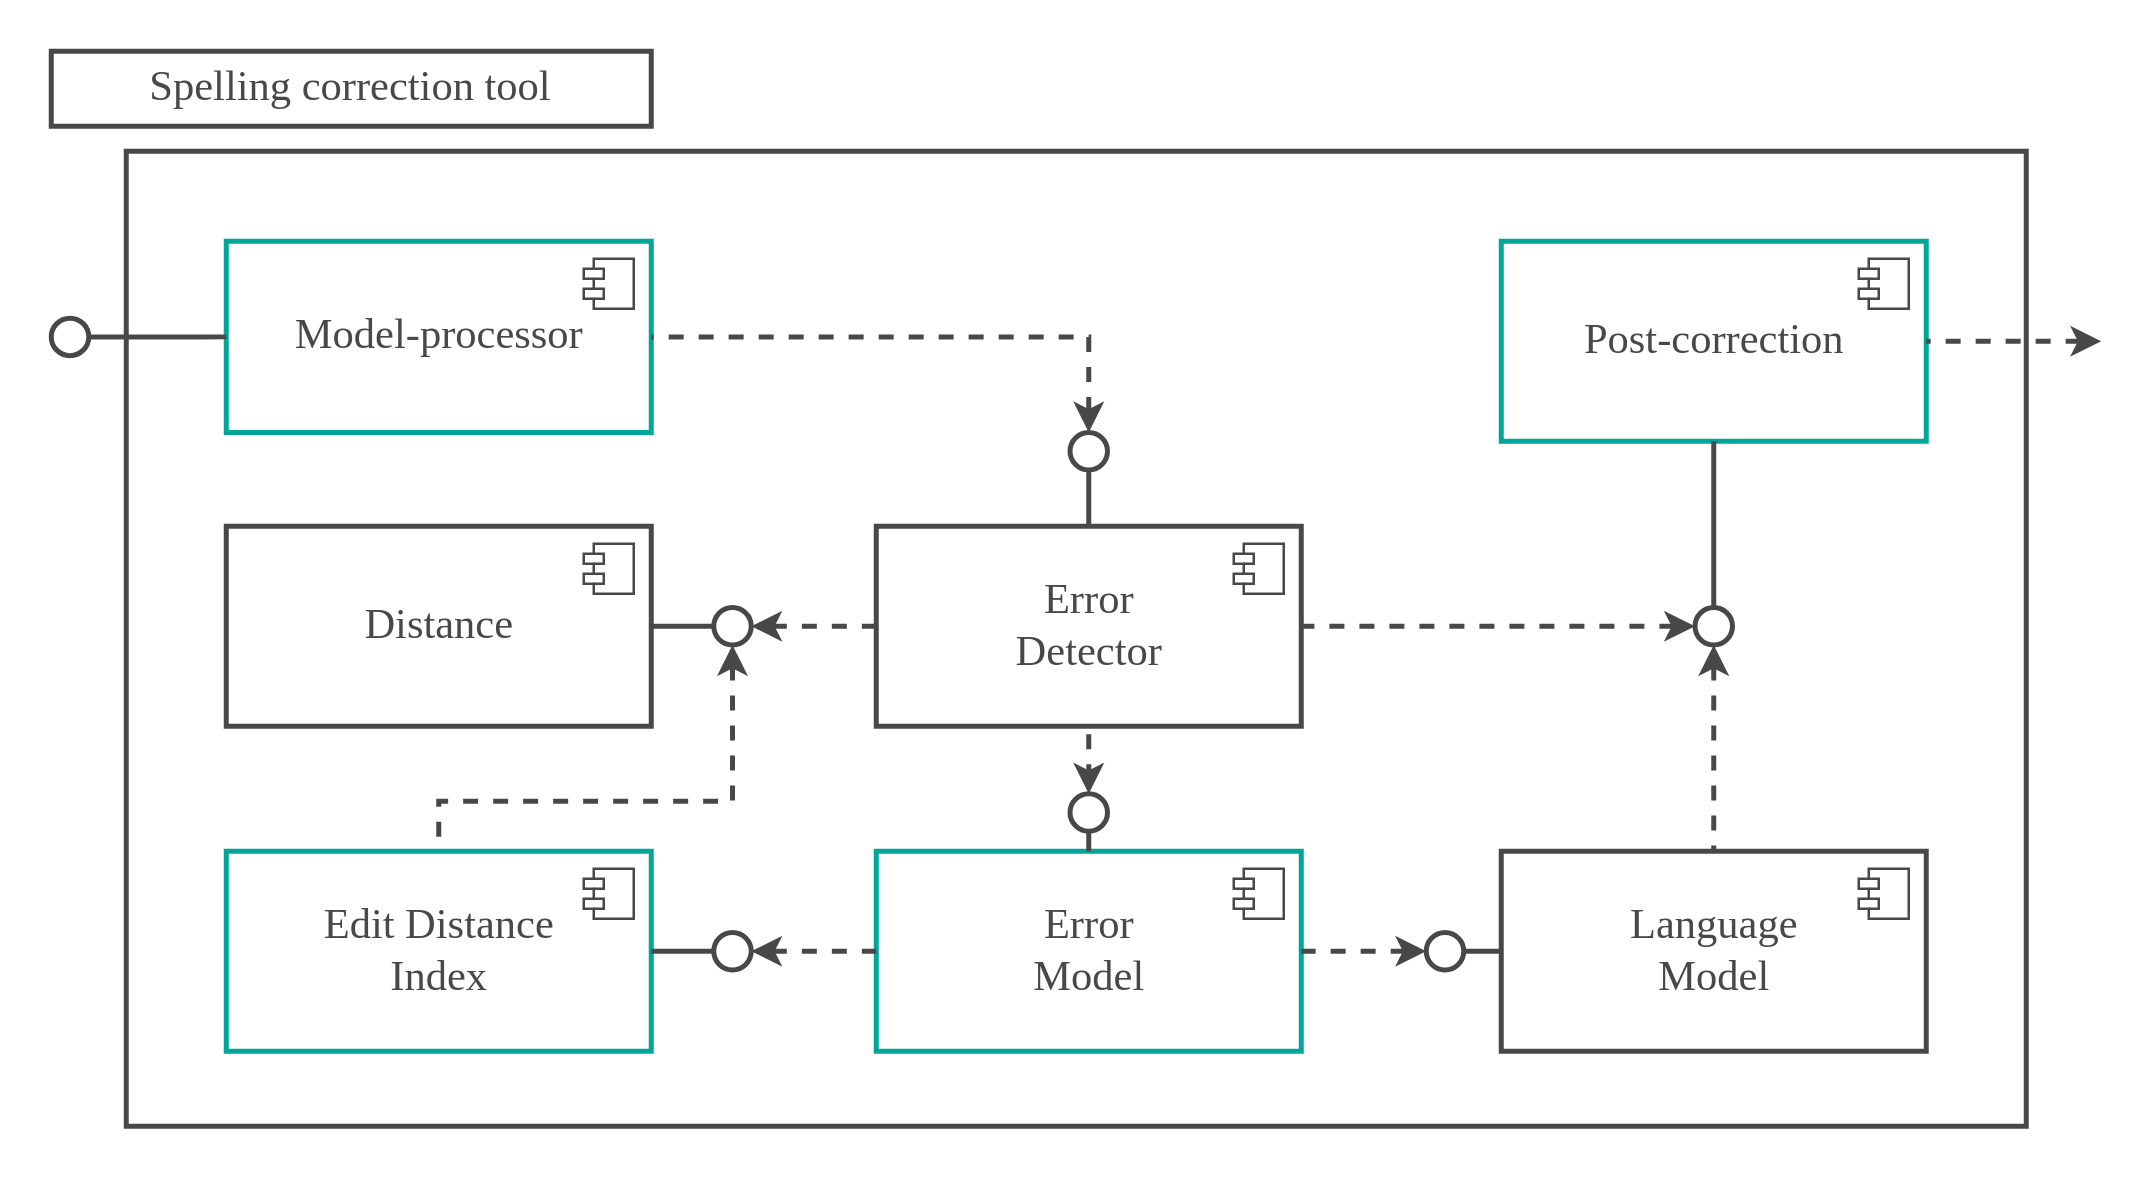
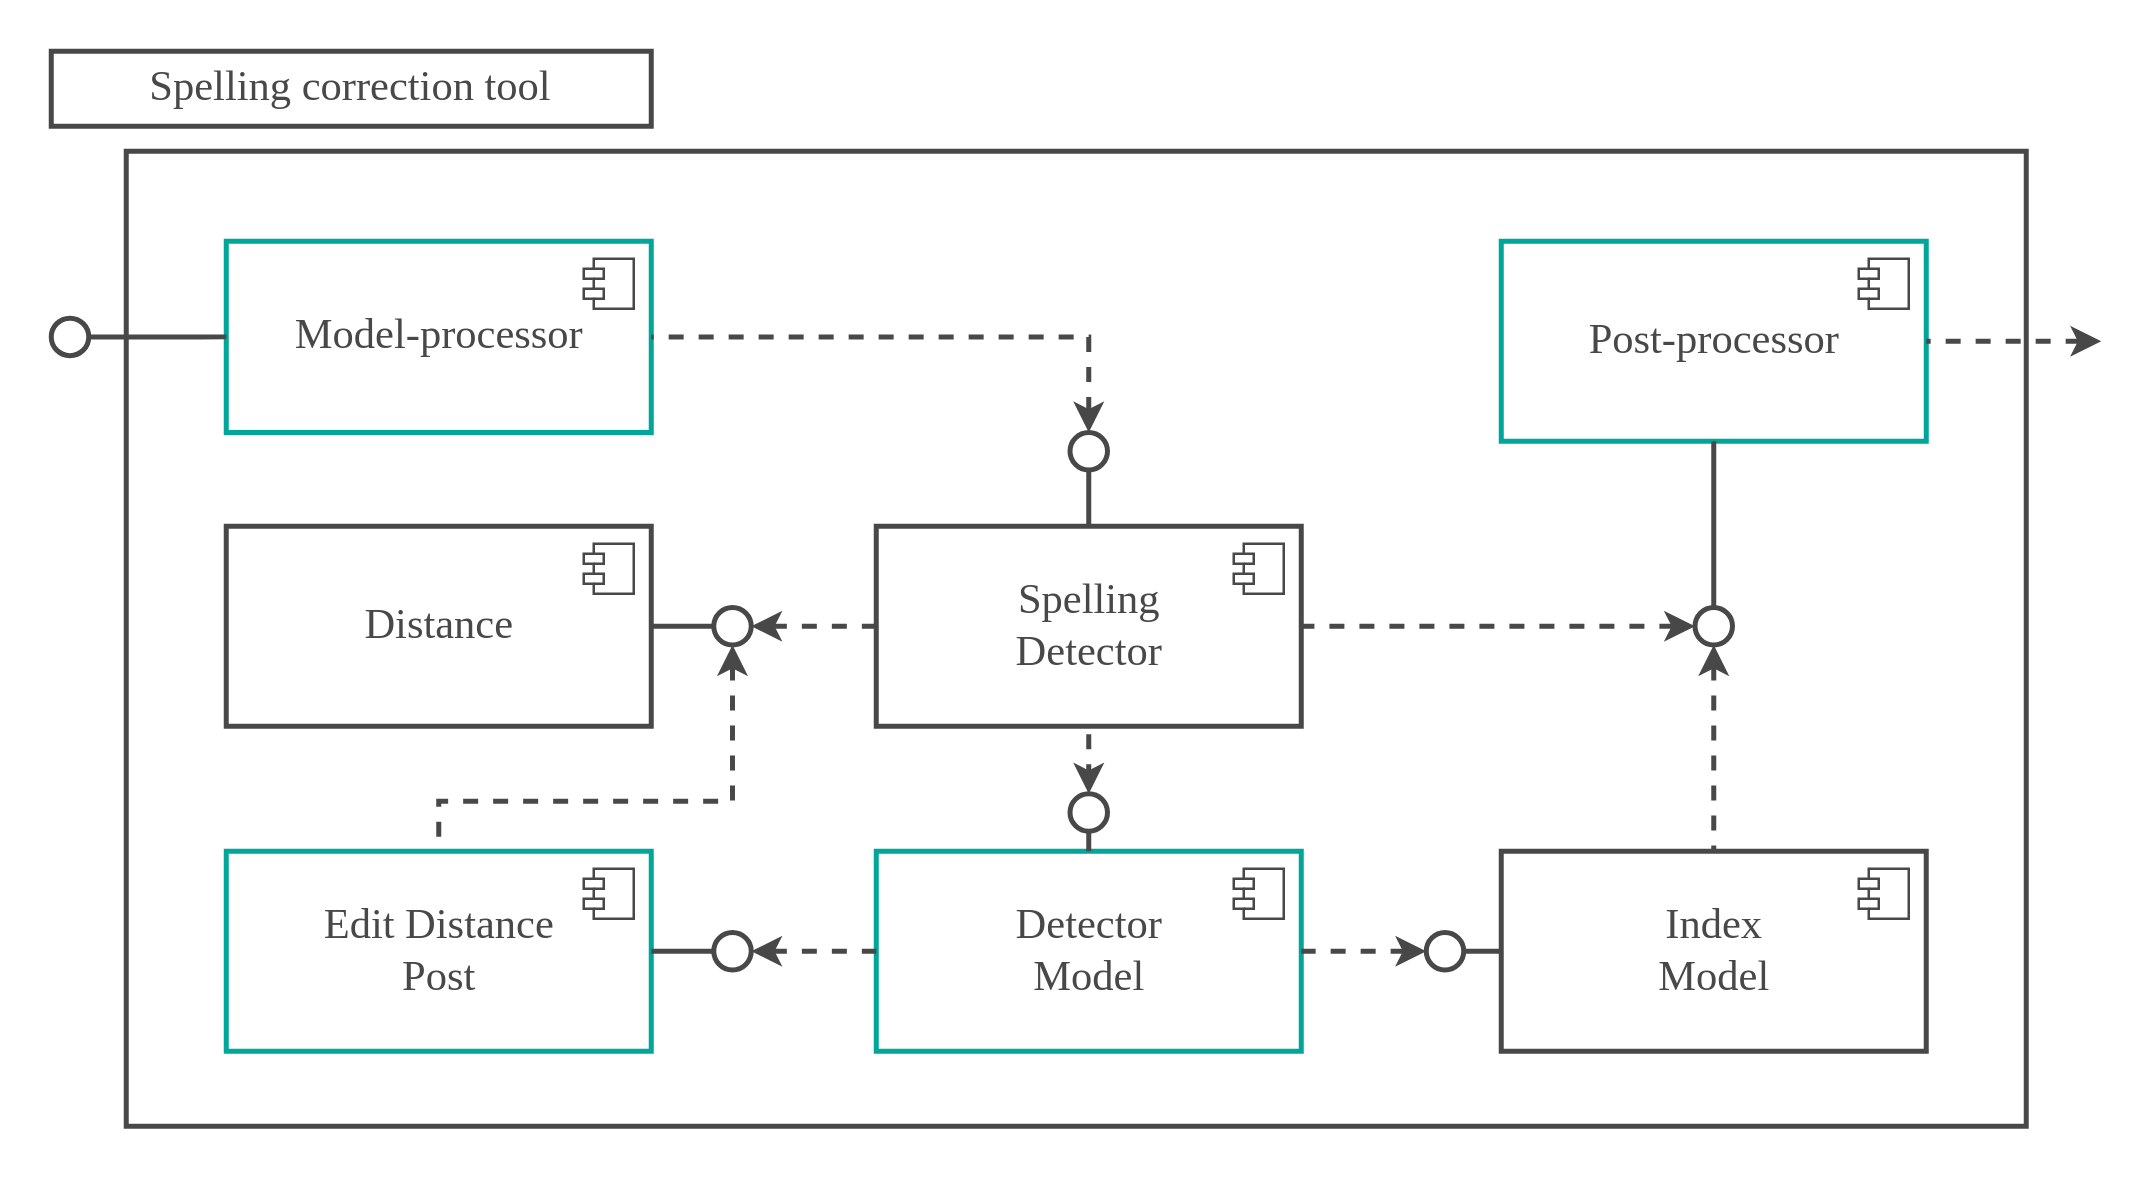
node "Post-correction": label "Post-correction" -> "Post-processor"
node "Error Detector": label "Error Detector" -> "Spelling Detector"
node "Edit Distance Index": label "Edit Distance Index" -> "Edit Distance Post"
node "Error Model": label "Error Model" -> "Detector Model"
node "Language Model": label "Language Model" -> "Index Model"
